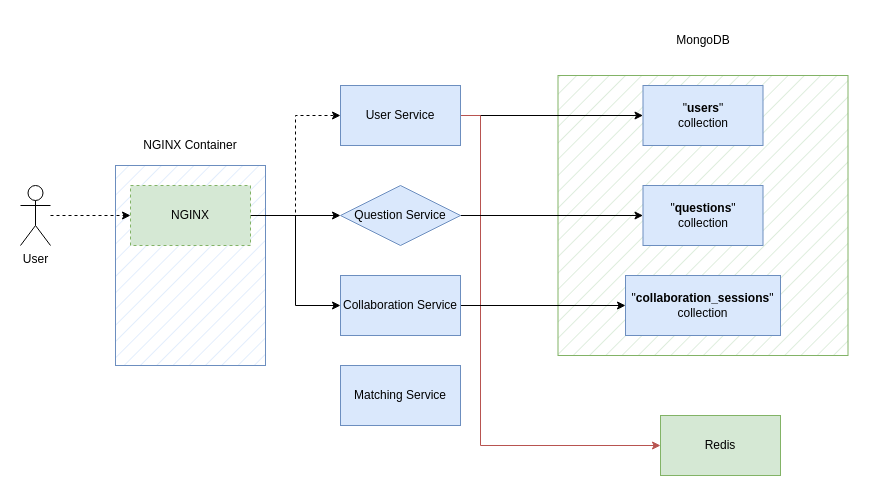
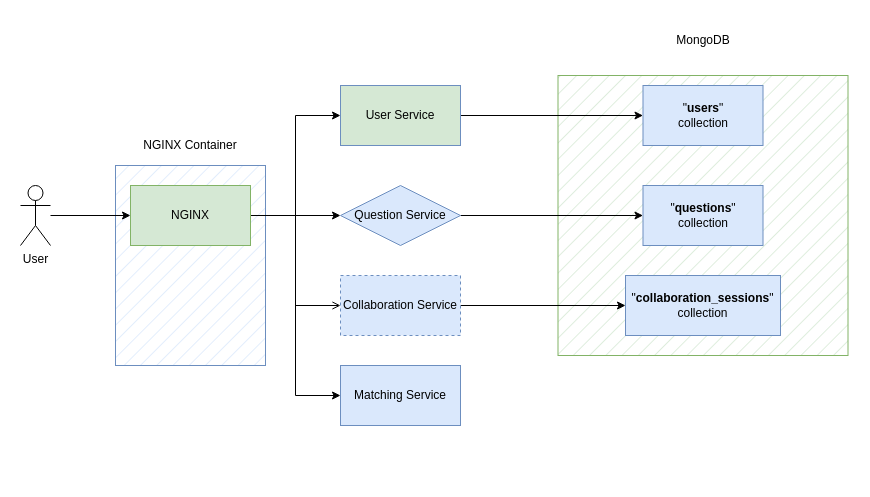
node "User Service": fillcolor #dae8fc -> #d5e8d4
edge "NGINX" -> "User Service": style dashed -> solid
edge "User" -> "NGINX": style dashed -> solid
node "NGINX": style dashed -> solid
edge "NGINX" -> "Collaboration Service": arrowhead classic -> open
node "Collaboration Service": style solid -> dashed
edge "User Service" -> "Redis": removed
edge "NGINX" -> "Matching Service": added
node "Redis": removed
